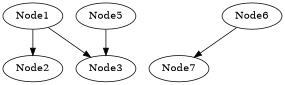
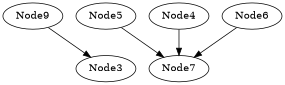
node "Node1": label "Node1" -> "Node9"
node "Node4": added
edge "Node5" -> "Node3": now "Node5" -> "Node7"
node "Node2": removed
